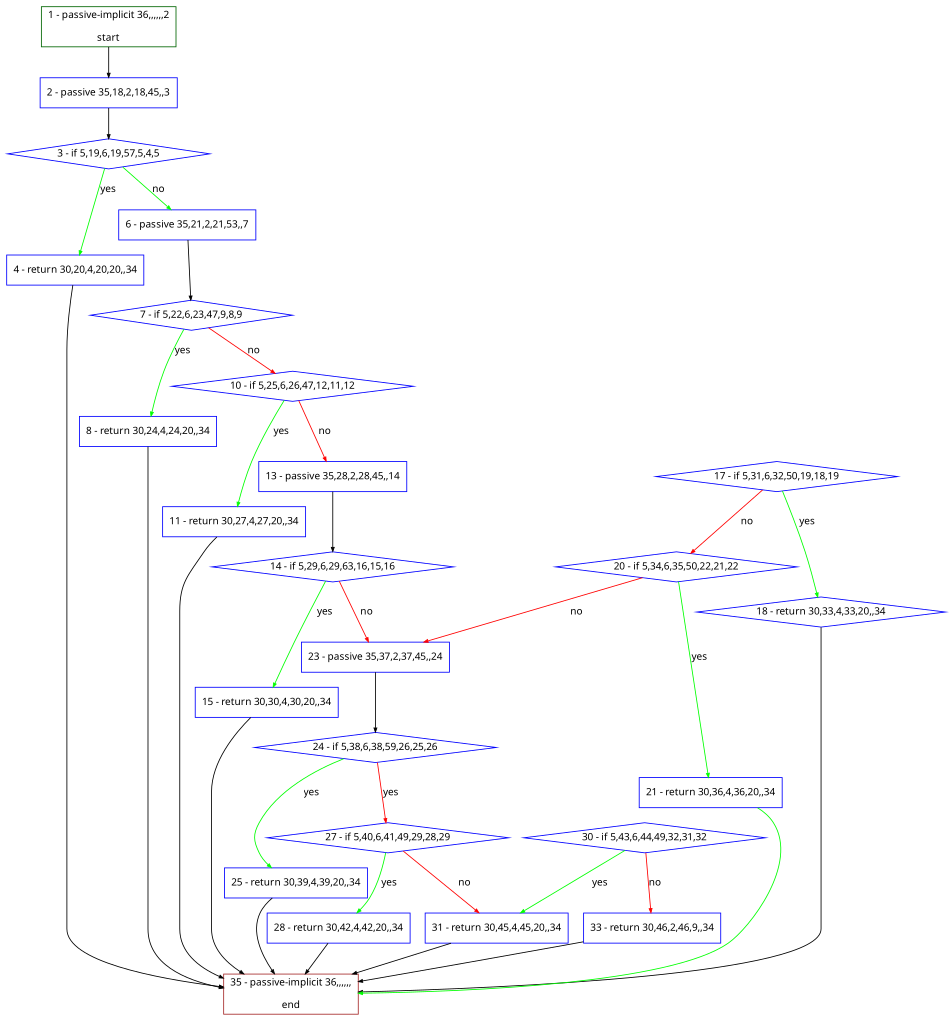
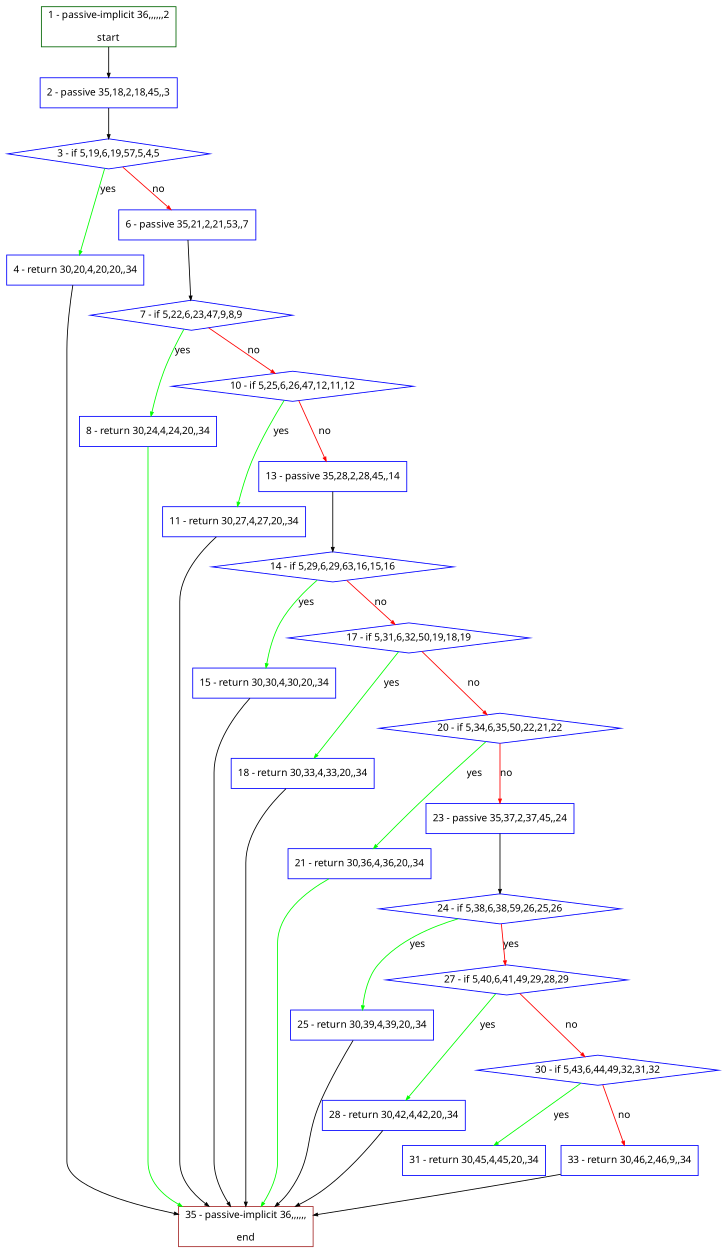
edge "3 - if 5,19,6,19,57,5,4,5" -> "6 - passive 35,21,2,21,53,,7": color #00ff00 -> #ff0000
edge "14 - if 5,29,6,29,63,16,15,16" -> "23 - passive 35,37,2,37,45,,24": now "14 - if 5,29,6,29,63,16,15,16" -> "17 - if 5,31,6,32,50,19,18,19"
node "18 - return 30,33,4,33,20,,34": shape diamond -> box
edge "8 - return 30,24,4,24,20,,34" -> "35 - passive-implicit 36,,,,,, end": color #000000 -> #00ff00
edge "27 - if 5,40,6,41,49,29,28,29" -> "31 - return 30,45,4,45,20,,34": now "27 - if 5,40,6,41,49,29,28,29" -> "30 - if 5,43,6,44,49,32,31,32"
edge "31 - return 30,45,4,45,20,,34" -> "35 - passive-implicit 36,,,,,, end": removed
